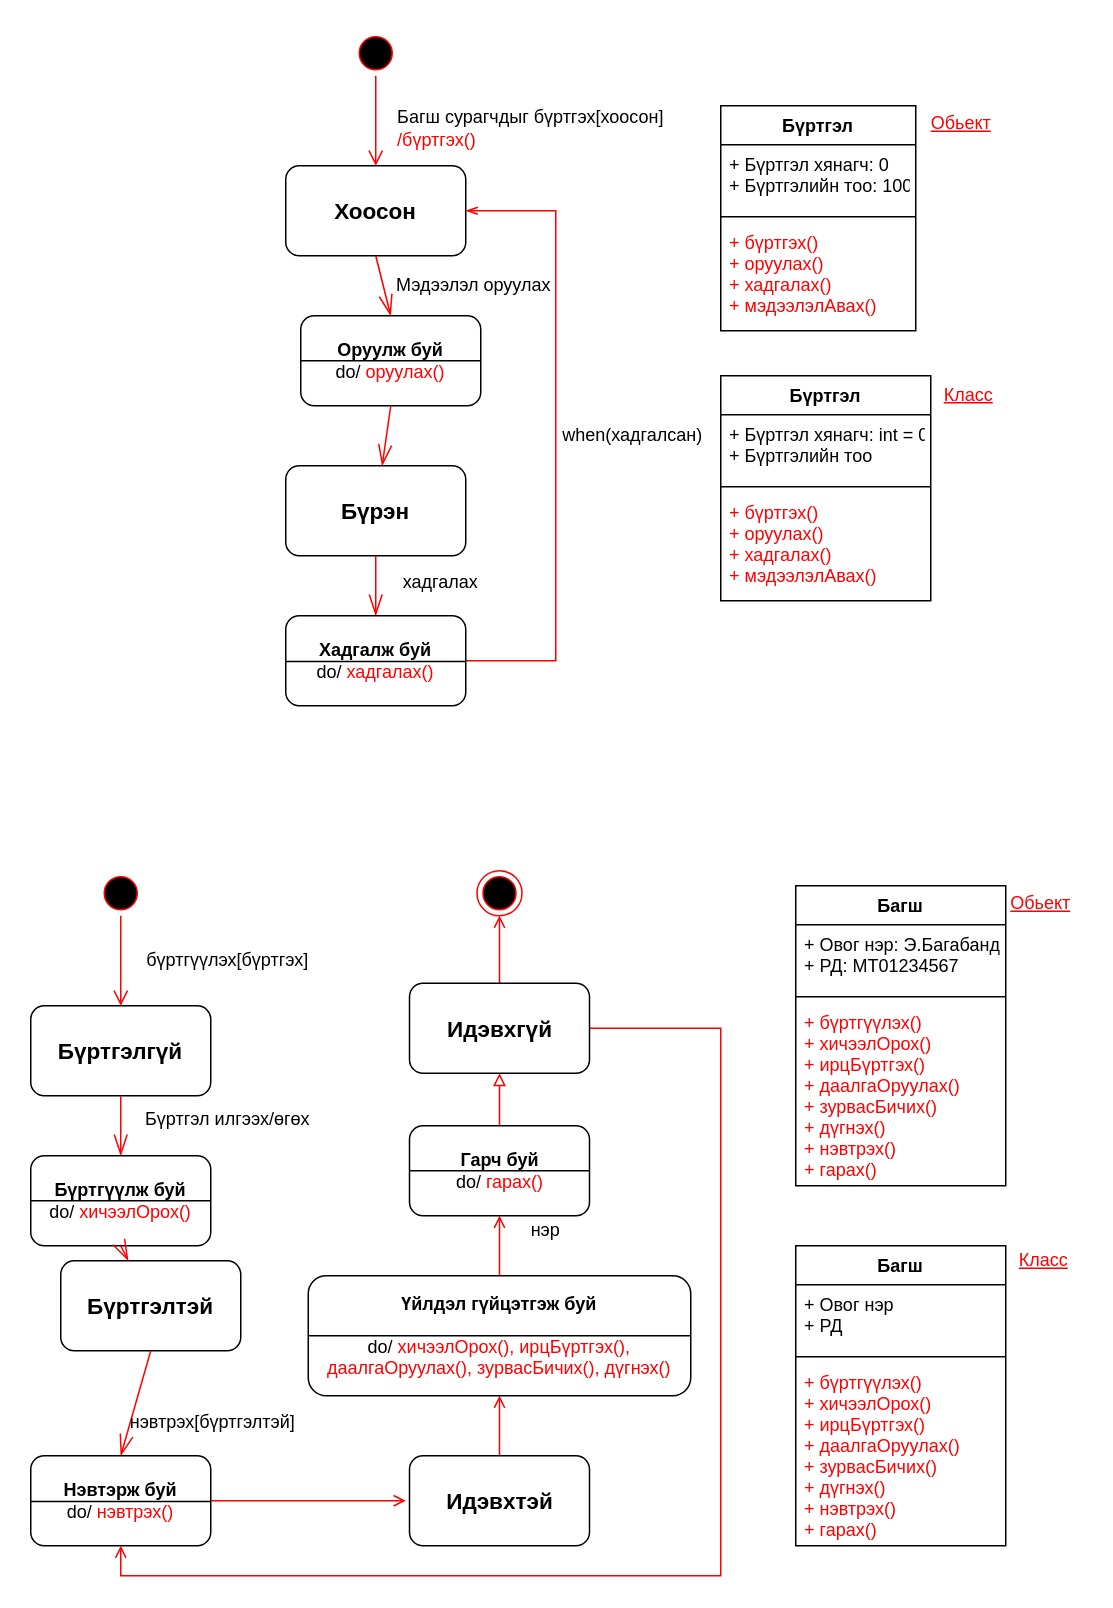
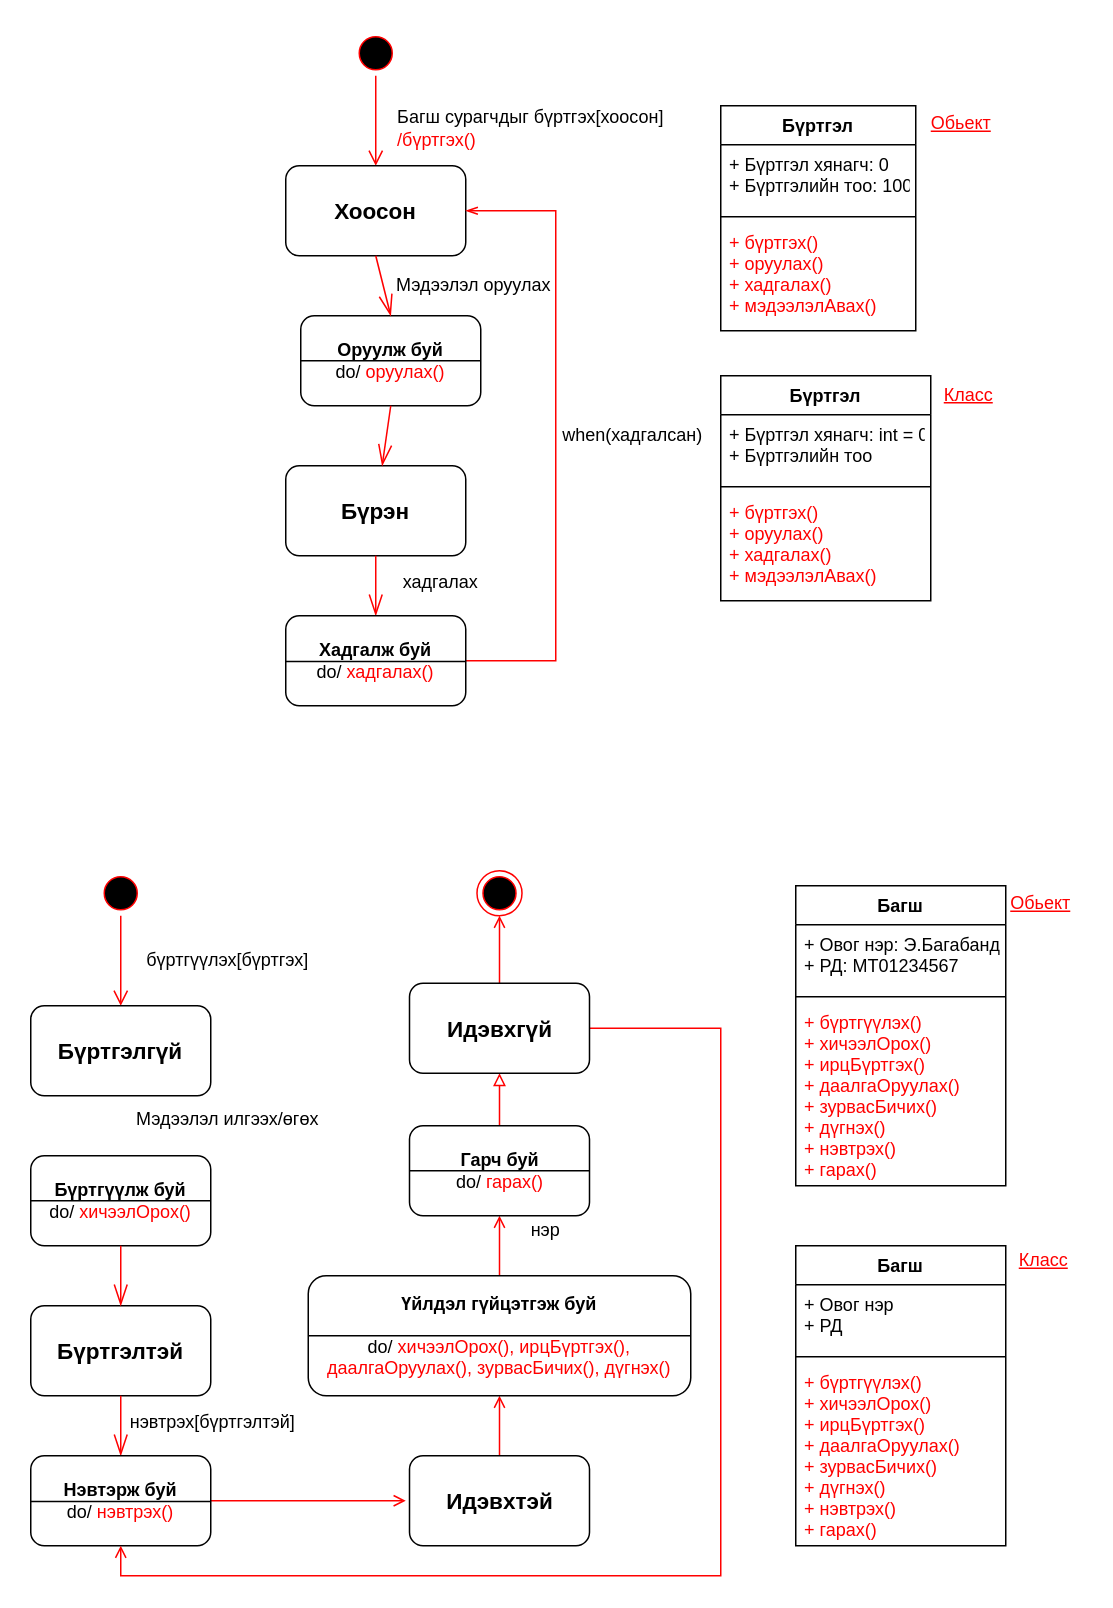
node "Бүртгэл илгээх/өгөх": label "Бүртгэл илгээх/өгөх" -> "Мэдээлэл илгээх/өгөх"
edge "Бүртгэлгүй" -> "Бүртгүүлж буй do/ хичээлОрох()": removed
node "Бүртгэлтэй": moved (151, 1306) -> (121, 1351)
